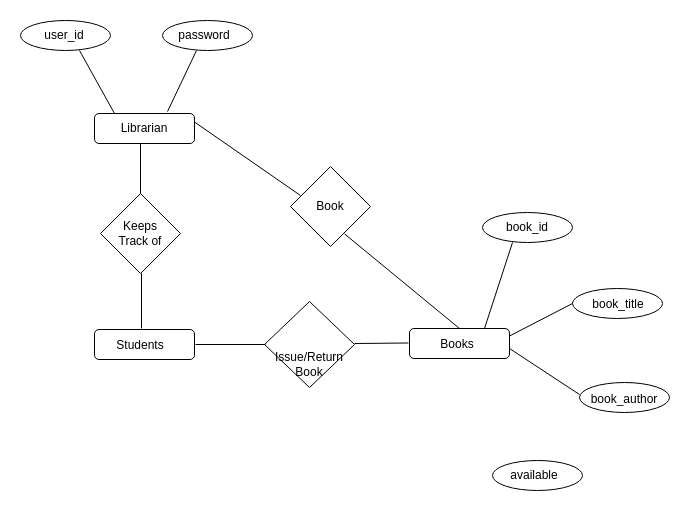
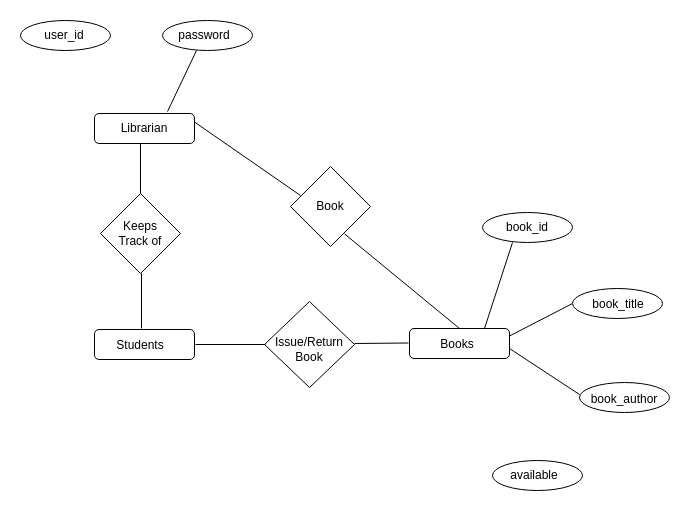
edge "user_id" -- "Librarian": removed
node "Issue/Return Book": moved (310, 365) -> (310, 350)
